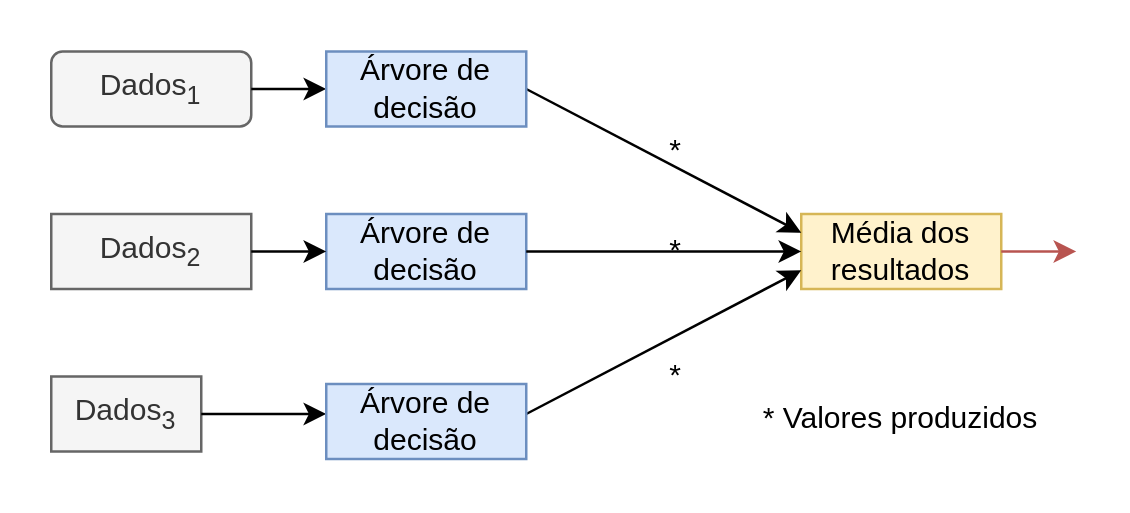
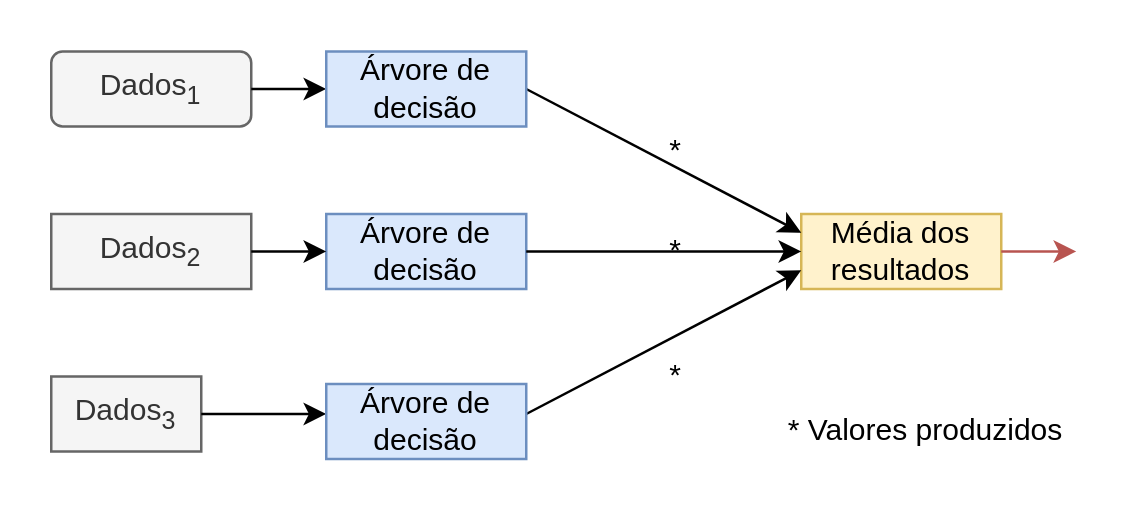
node "* Valores produzidos": moved (901, 419) -> (926, 431)
